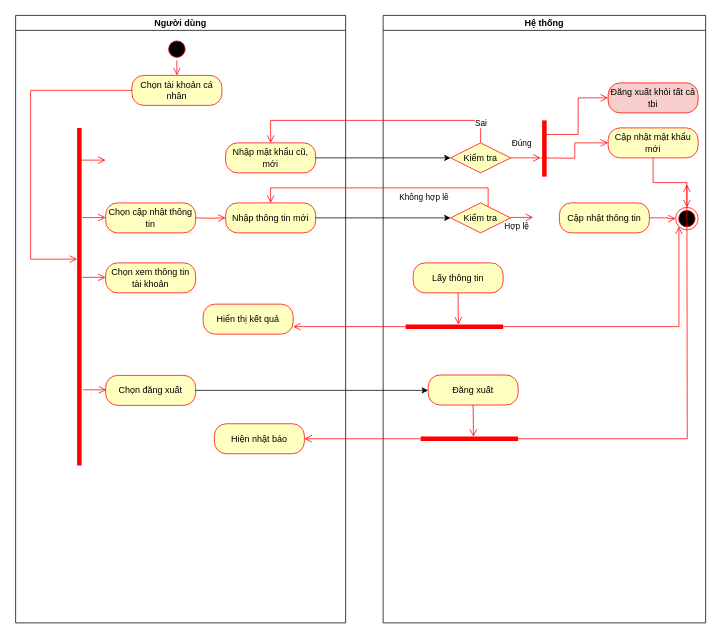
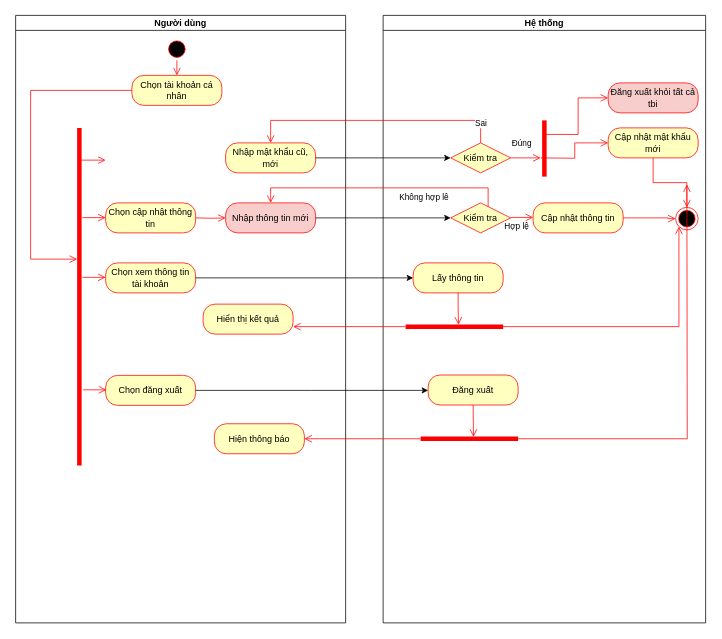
node "Nhập thông tin mới": fillcolor #ffffc0 -> #f8cecc
node "Cập nhật thông tin": moved (604, 218) -> (578, 218)
edge "Chọn xem thông tin tài khoản" -> "Lấy thông tin": added
node "Hiện nhật báo": label "Hiện nhật báo" -> "Hiện thông báo"
